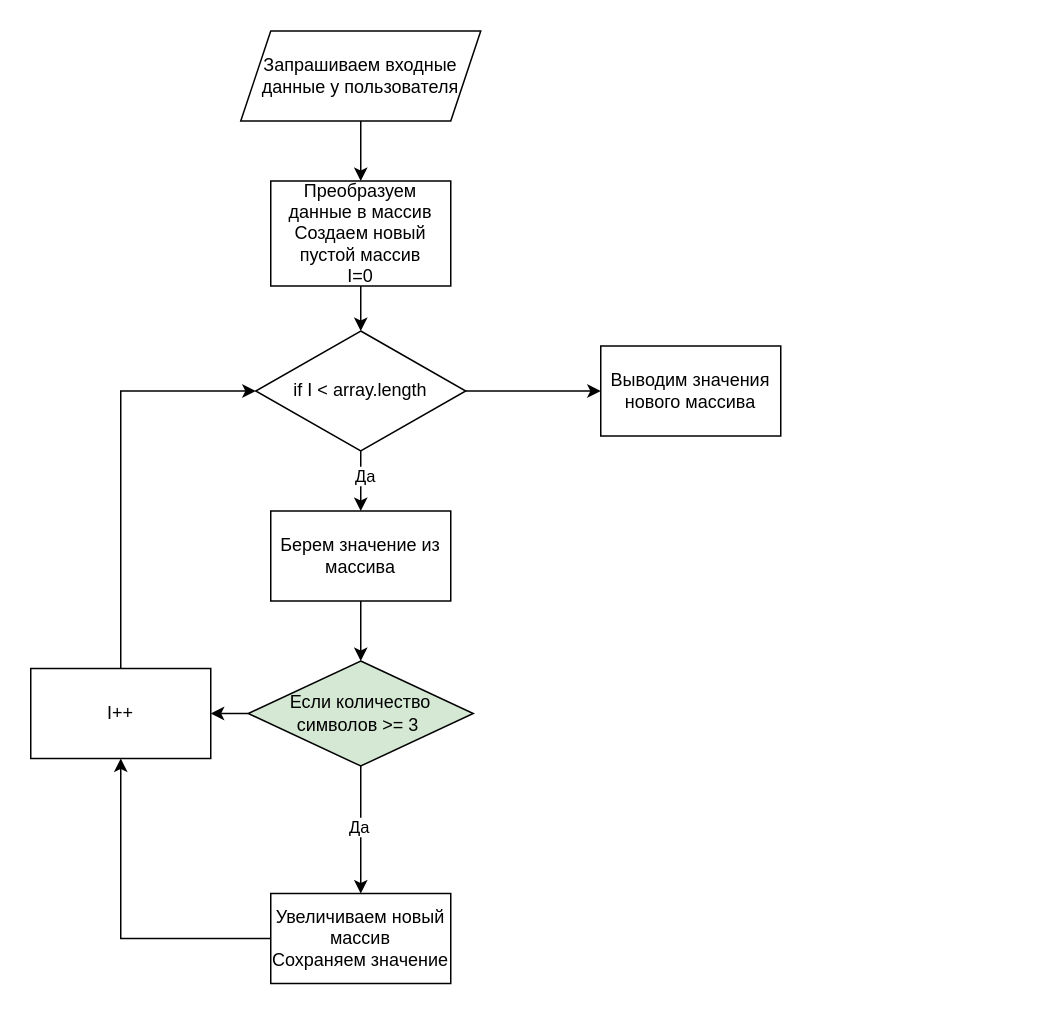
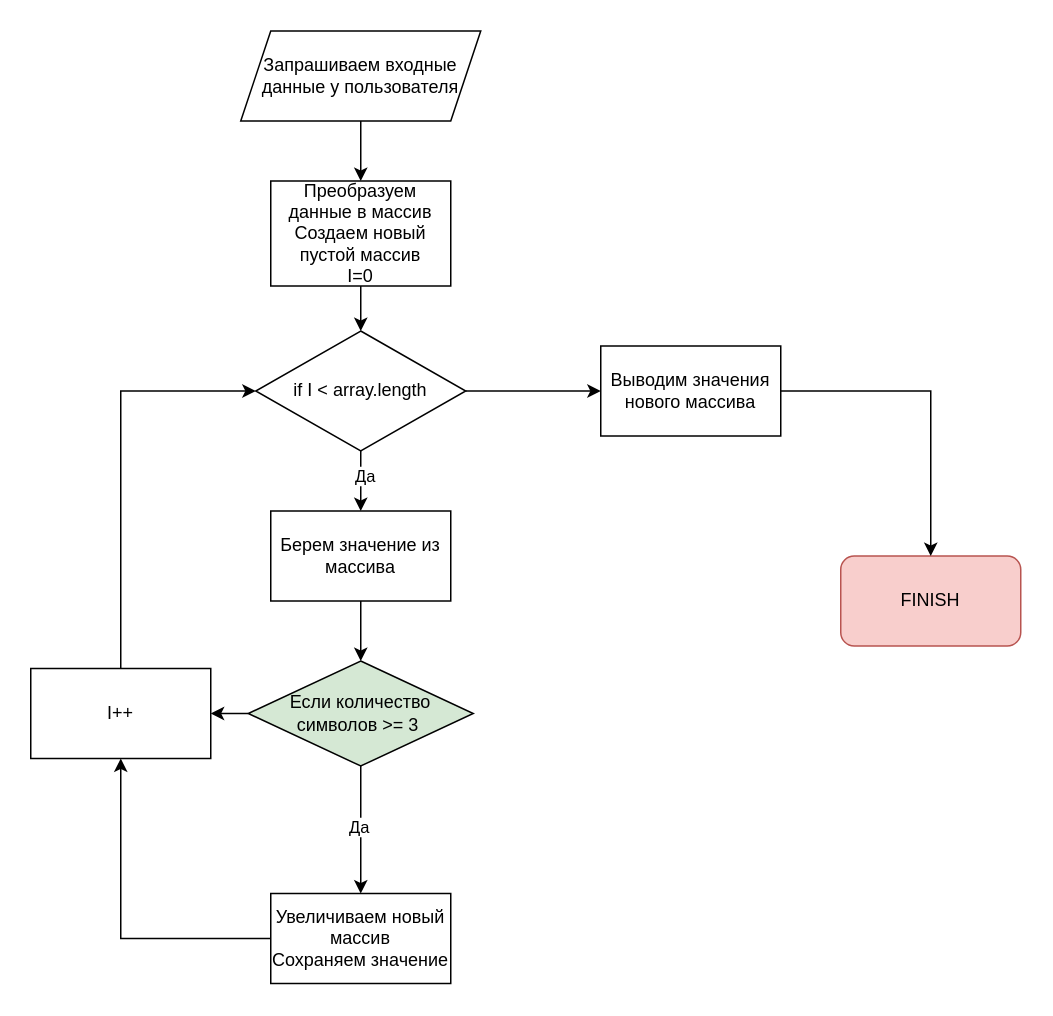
edge "Выводим значения нового массива" -> "FINISH": added
node "FINISH": added
